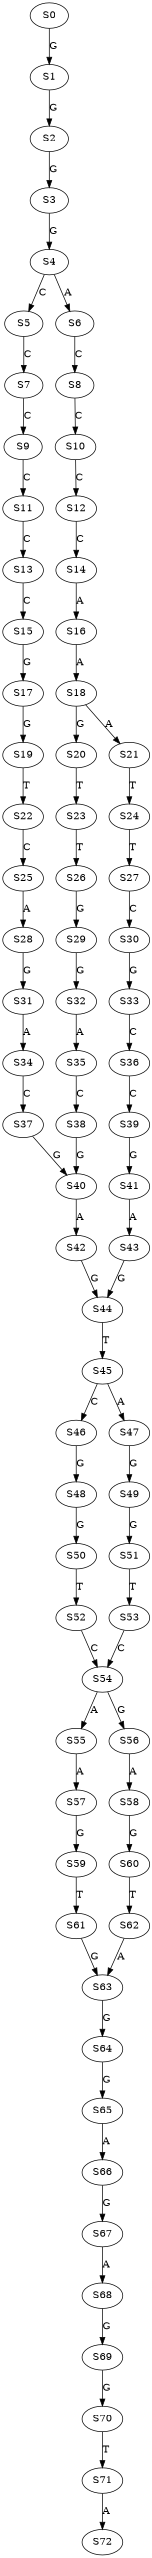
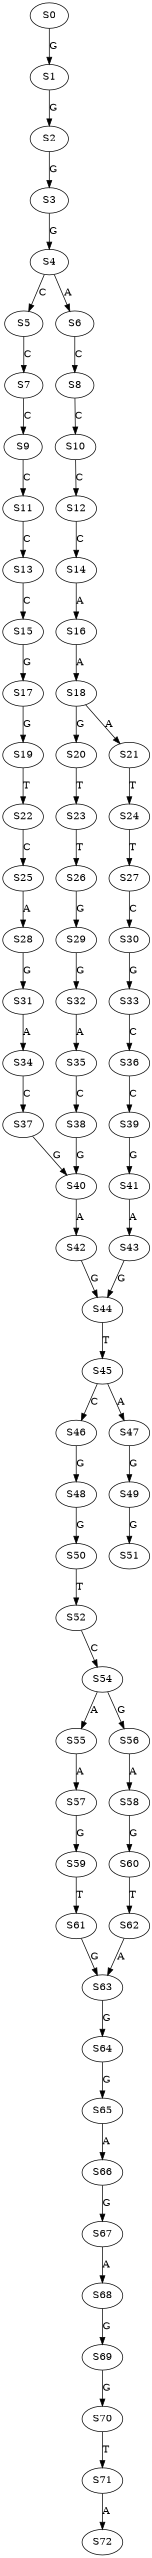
node "S53": removed
